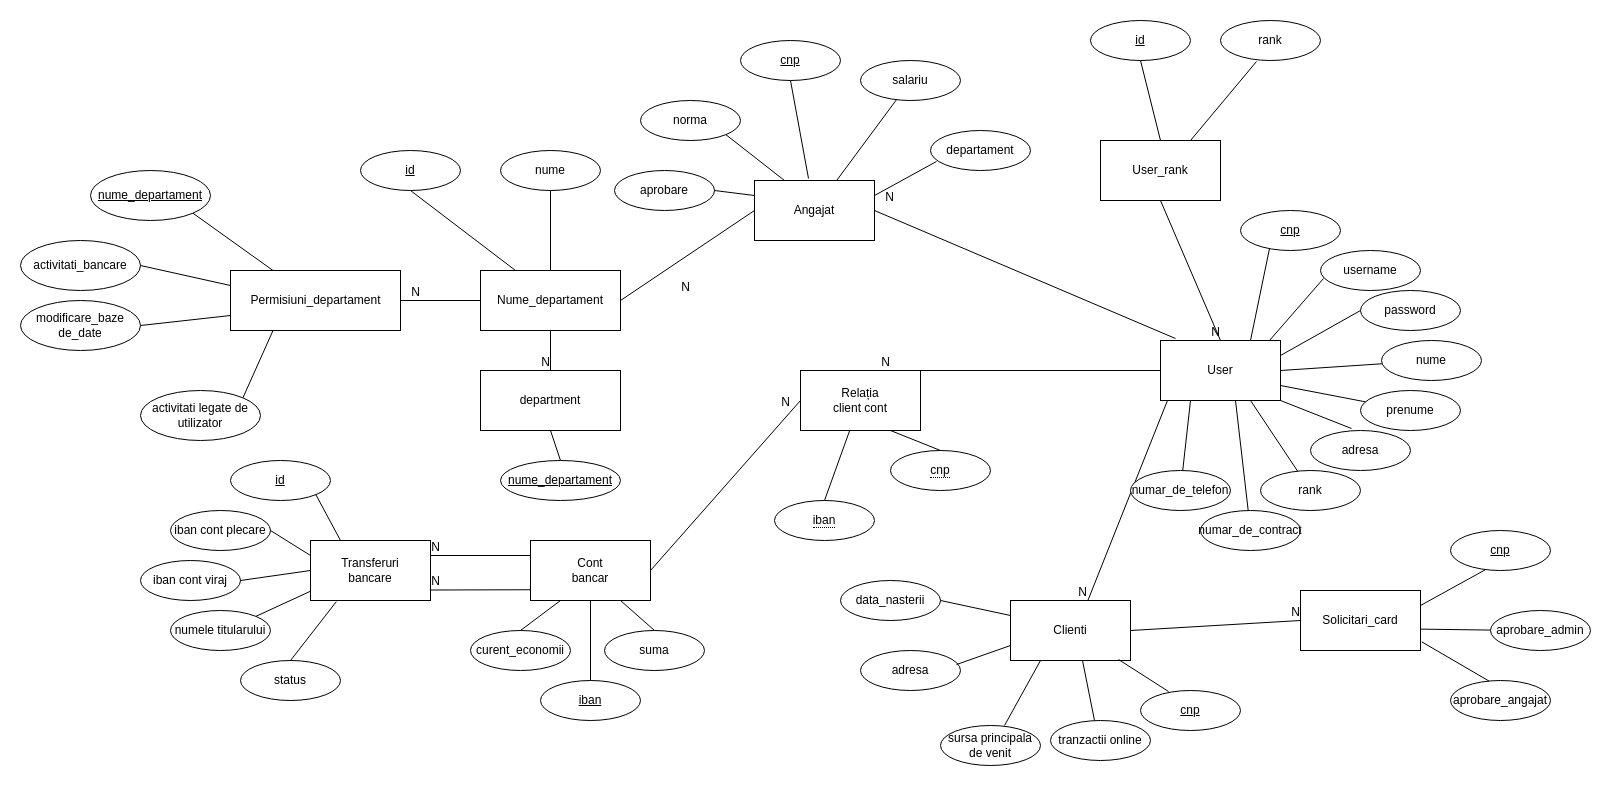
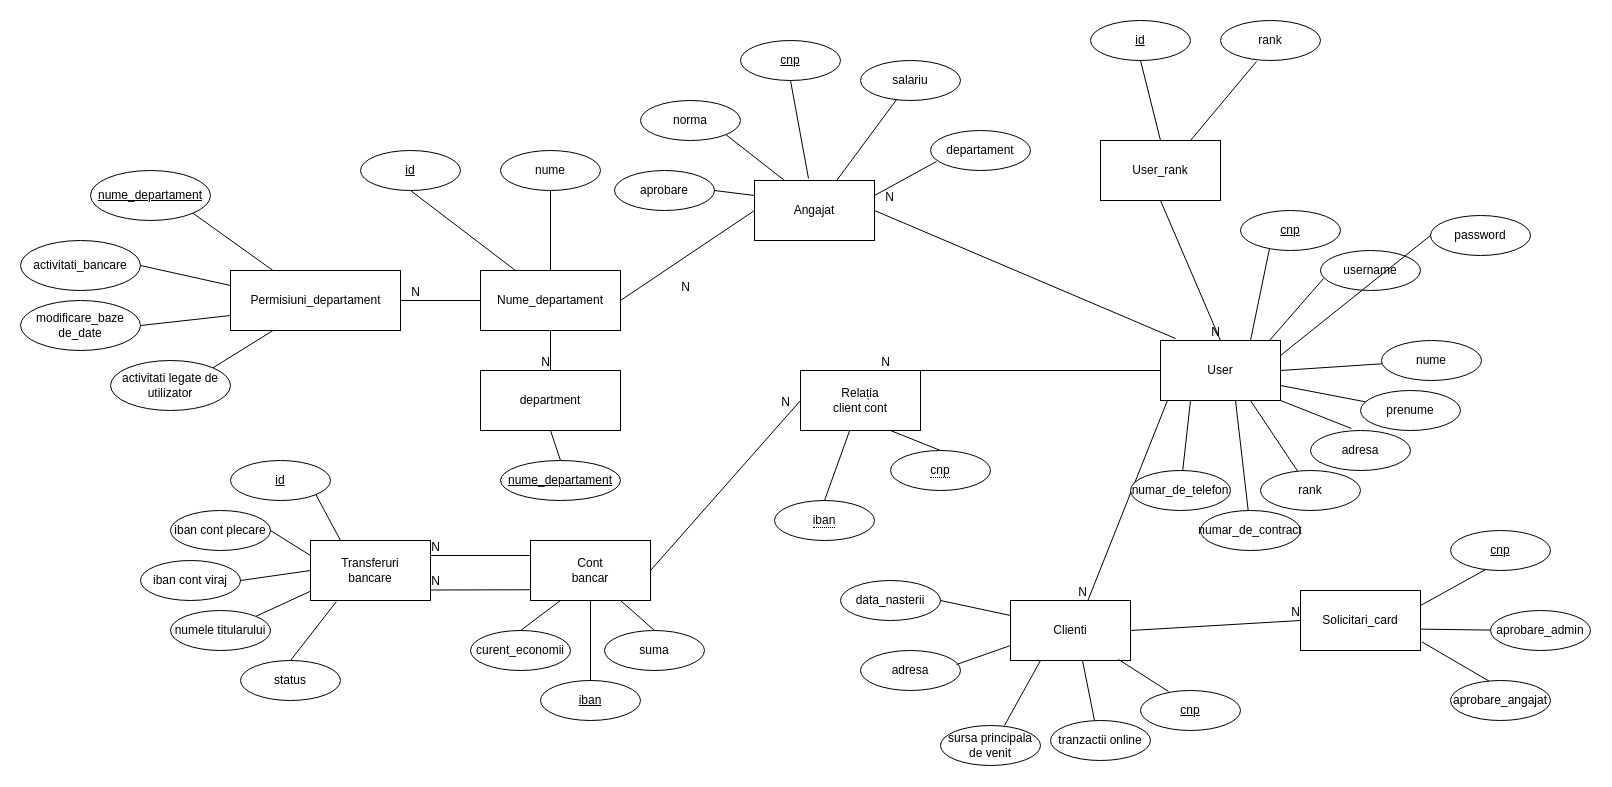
node "password": moved (1411, 311) -> (1481, 236)
node "activitati legate de utilizator": moved (201, 416) -> (171, 386)
